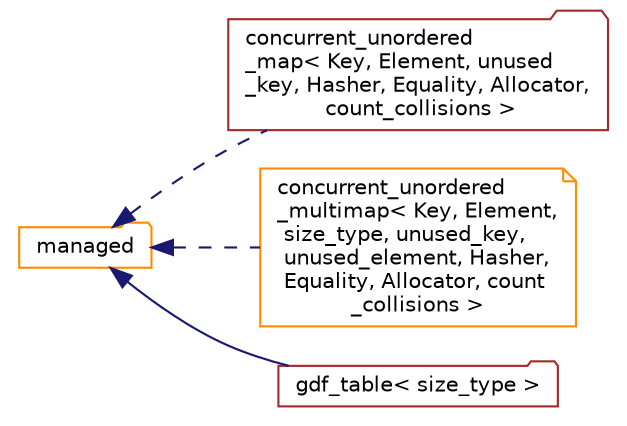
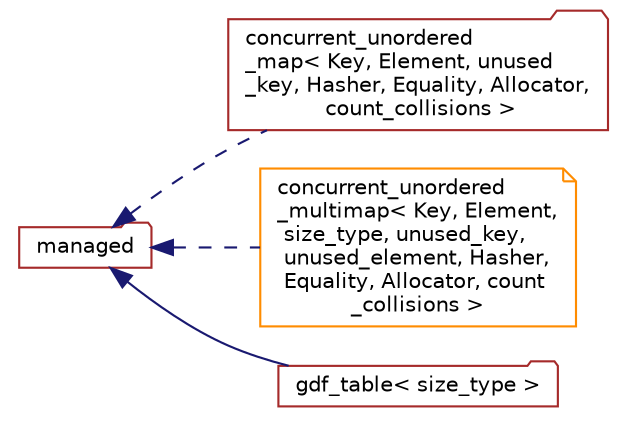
node "managed": color darkorange -> brown
